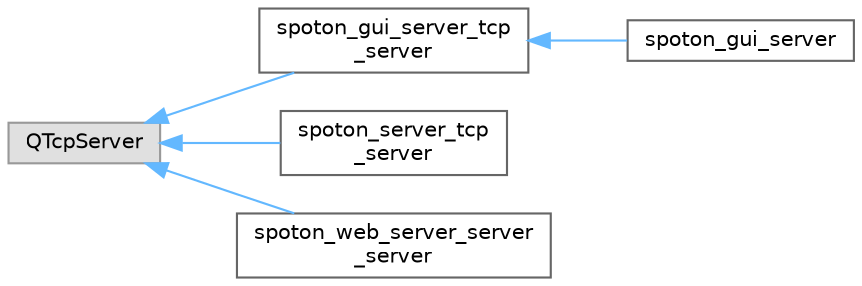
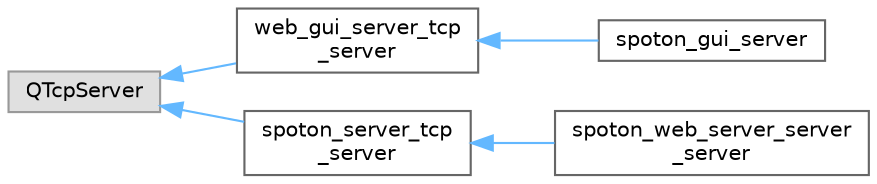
node "spoton_gui_server_tcp _server": label "spoton_gui_server_tcp _server" -> "web_gui_server_tcp _server"
edge "spoton_web_server_server _server" -> "QTcpServer": now "spoton_web_server_server _server" -> "spoton_server_tcp _server"
